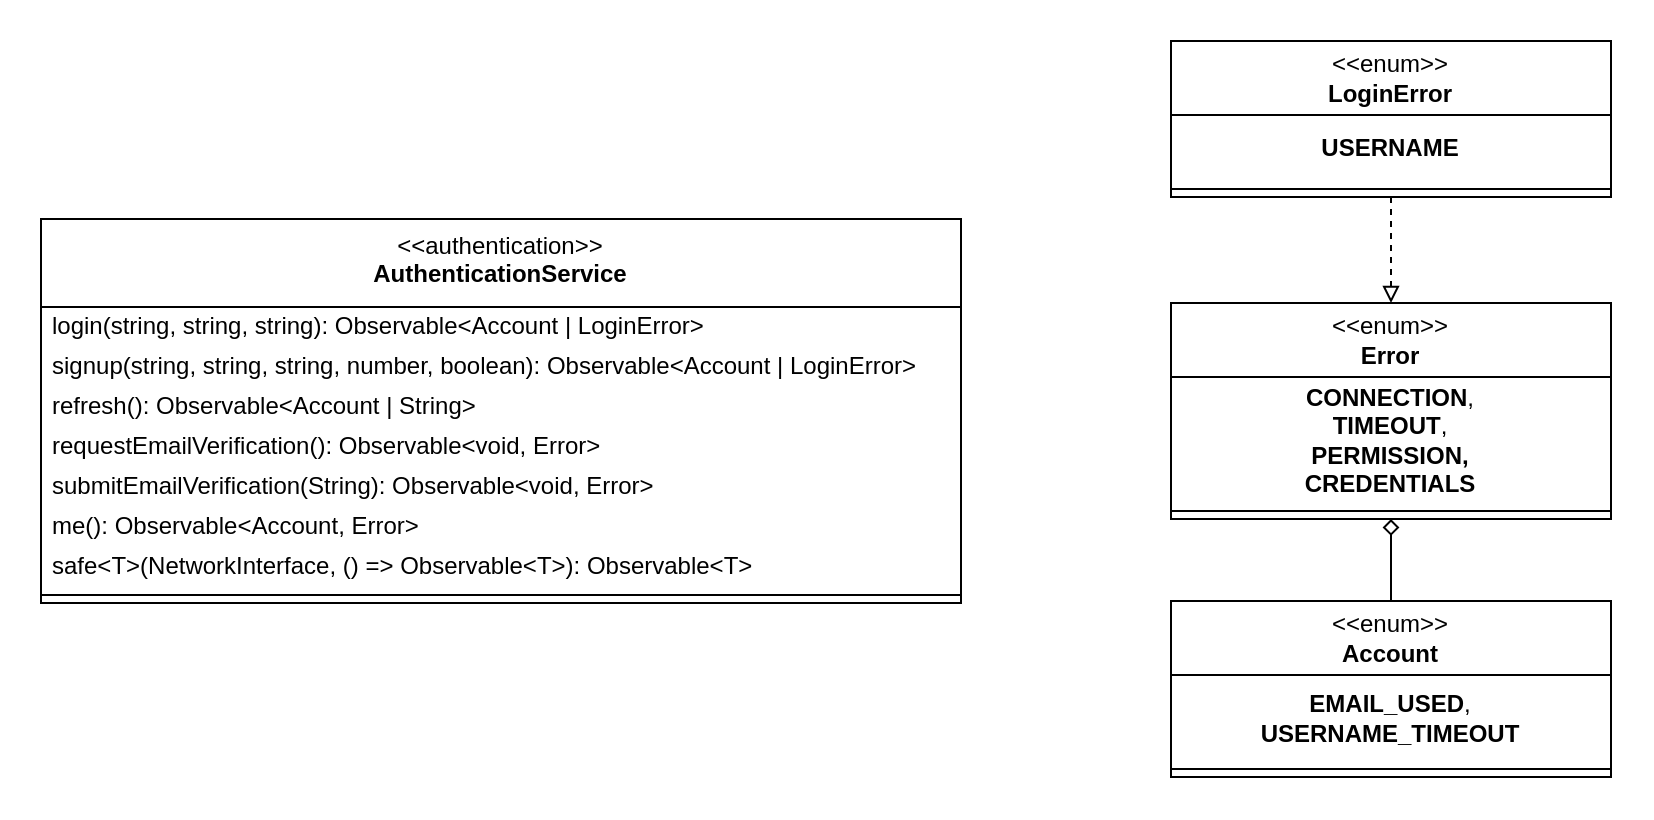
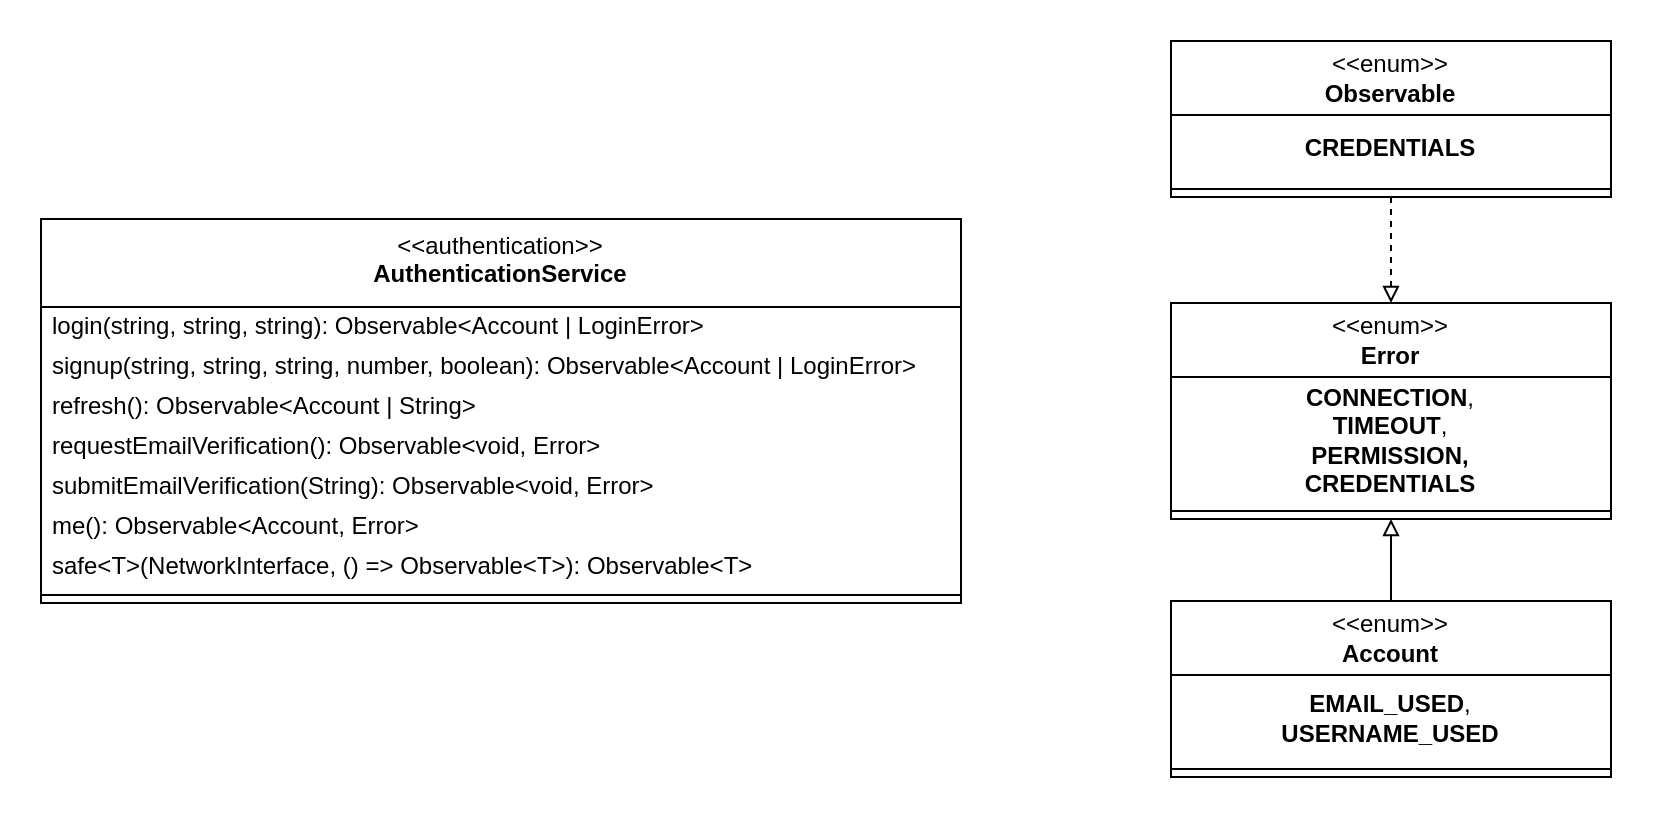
node "<<enum>> LoginError": label "<<enum>> LoginError" -> "<<enum>> Observable"
node "USERNAME": label "USERNAME" -> "CREDENTIALS"
edge "<<enum>> Account" -> "<<enum>> Error": arrowhead diamond -> block
node "EMAIL_USED, USERNAME_TIMEOUT": label "EMAIL_USED, USERNAME_TIMEOUT" -> "EMAIL_USED, USERNAME_USED"
